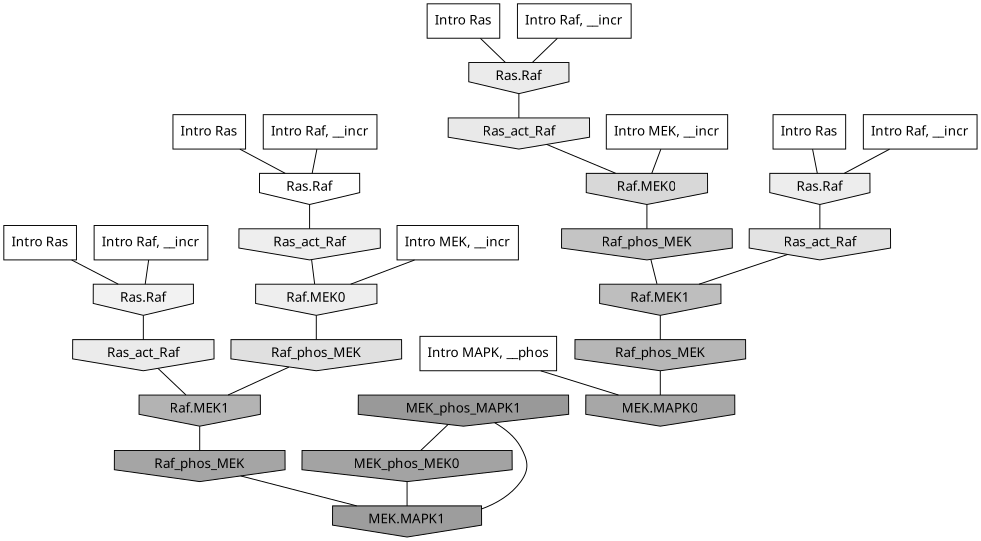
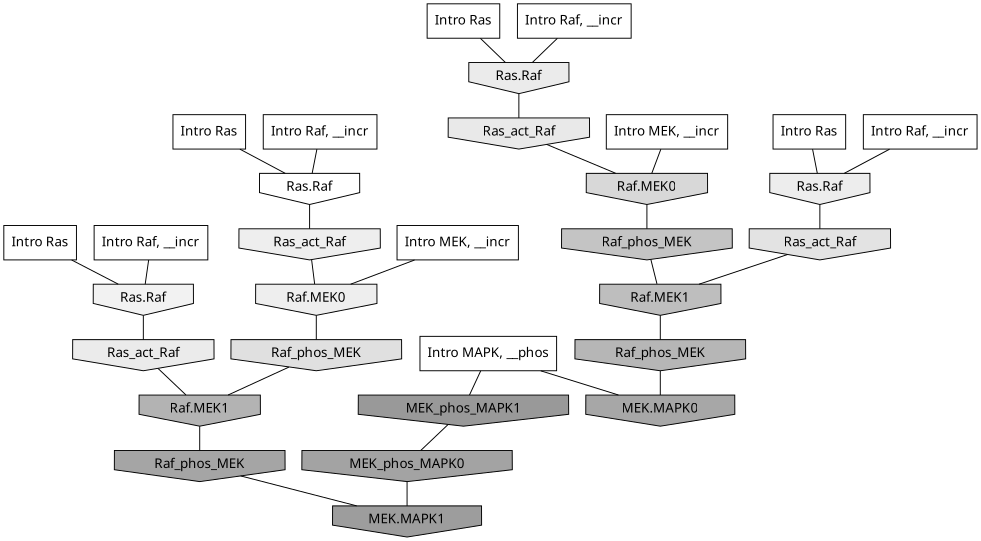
node "MEK_phos_MEK0": label "MEK_phos_MEK0" -> "MEK_phos_MAPK0"
edge "MEK_phos_MAPK1" -- "MEK.MAPK1": now "MEK_phos_MAPK1" -- "Intro MAPK, __phos"
